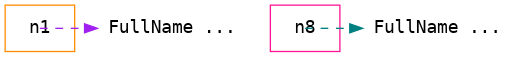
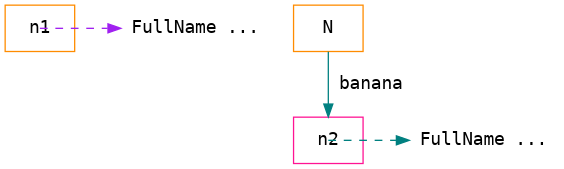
node "n8": label "n8" -> "n2"
node "N": added
